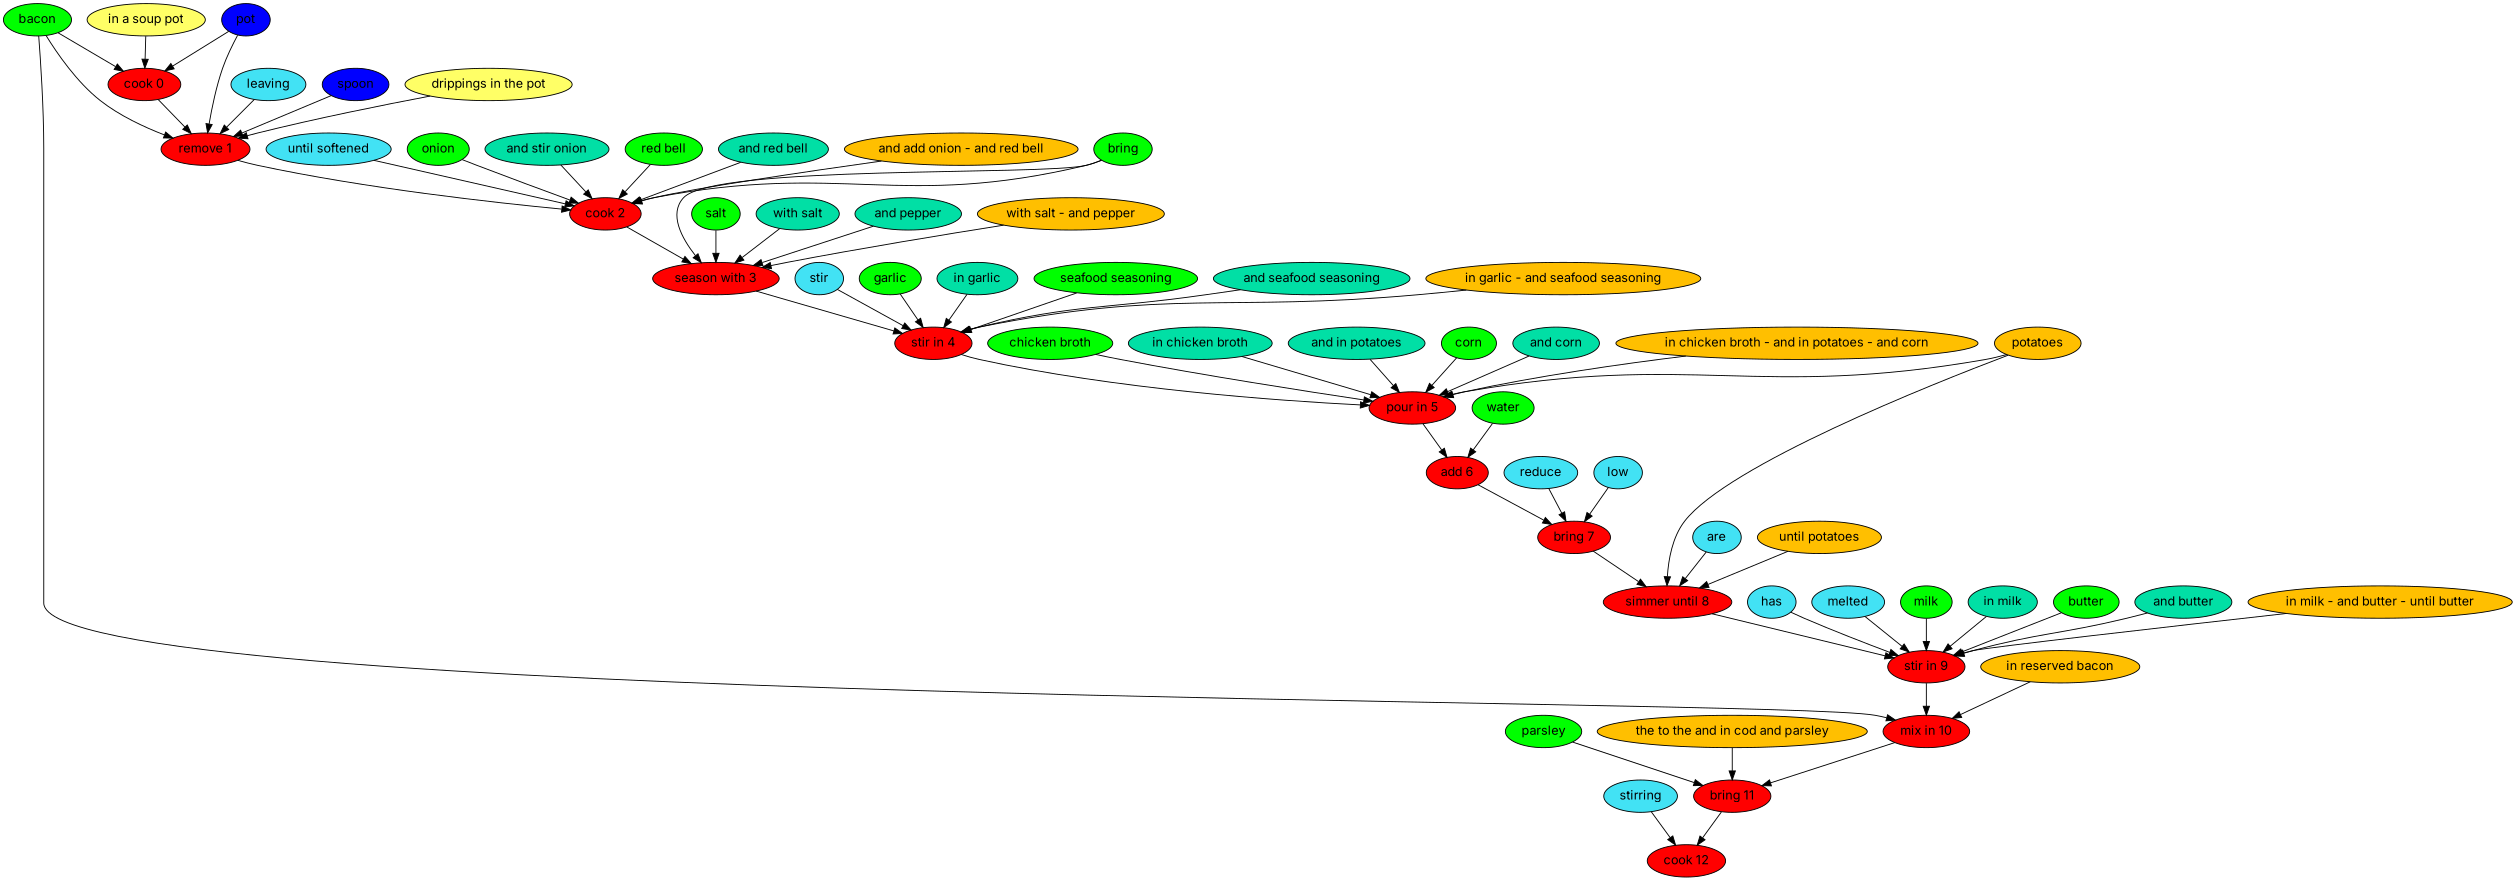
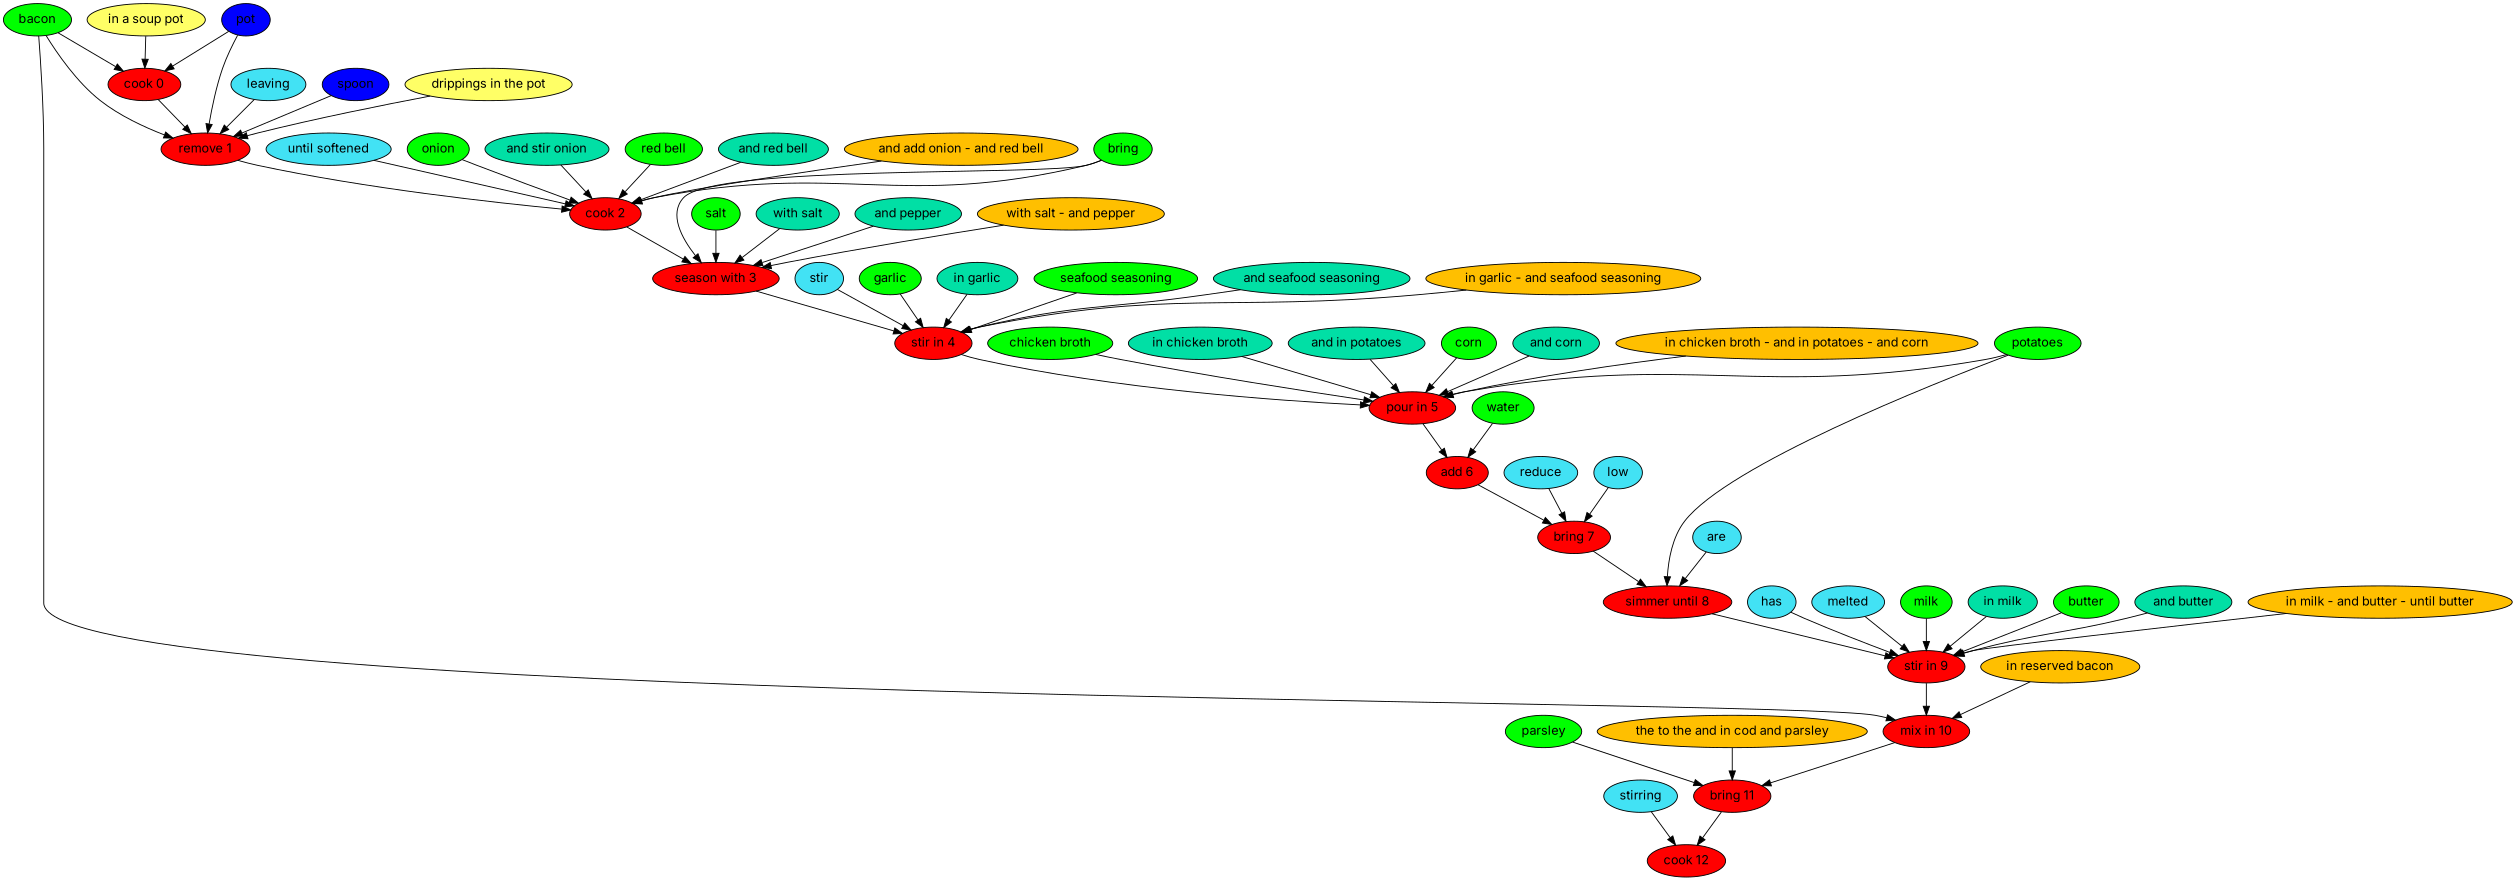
node "potatoes": fillcolor #ffbf00 -> green
node "until potatoes": removed
